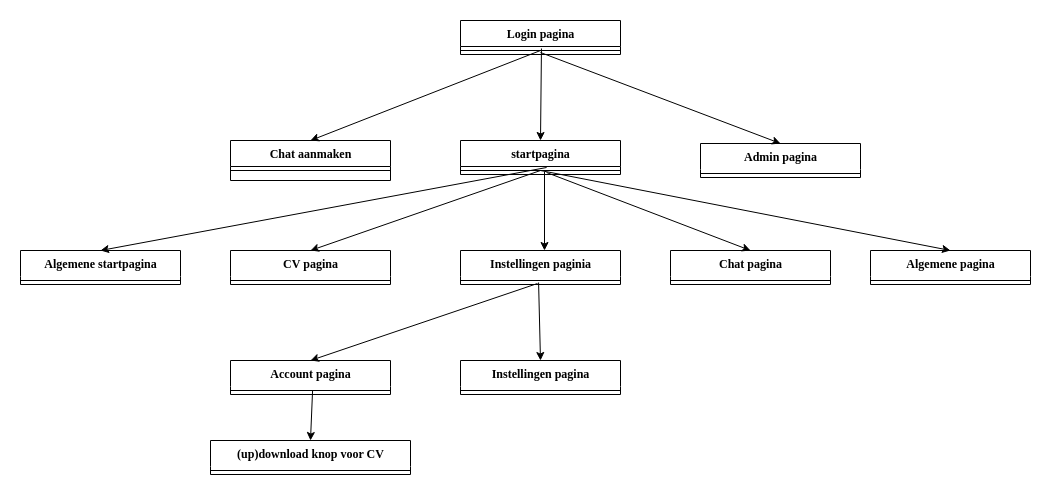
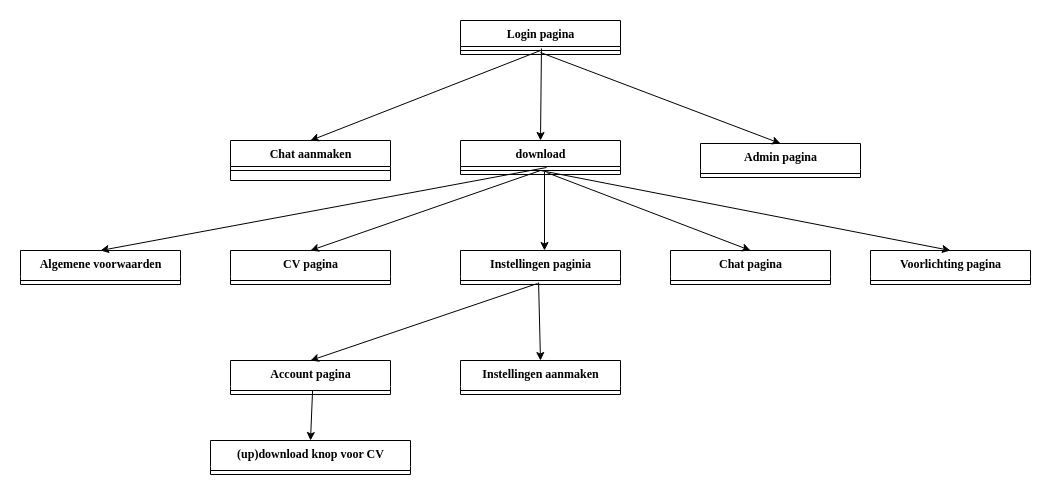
node "startpagina": label "startpagina" -> "download"
node "Algemene startpagina": label "Algemene startpagina" -> "Algemene voorwaarden"
node "Algemene pagina": label "Algemene pagina" -> "Voorlichting pagina"
node "Instellingen pagina": label "Instellingen pagina" -> "Instellingen aanmaken"
